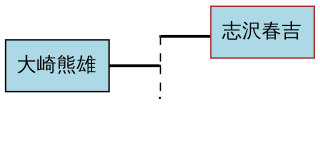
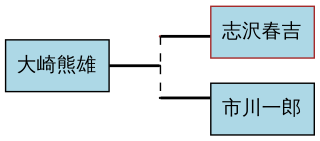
node "市川一郎": added
